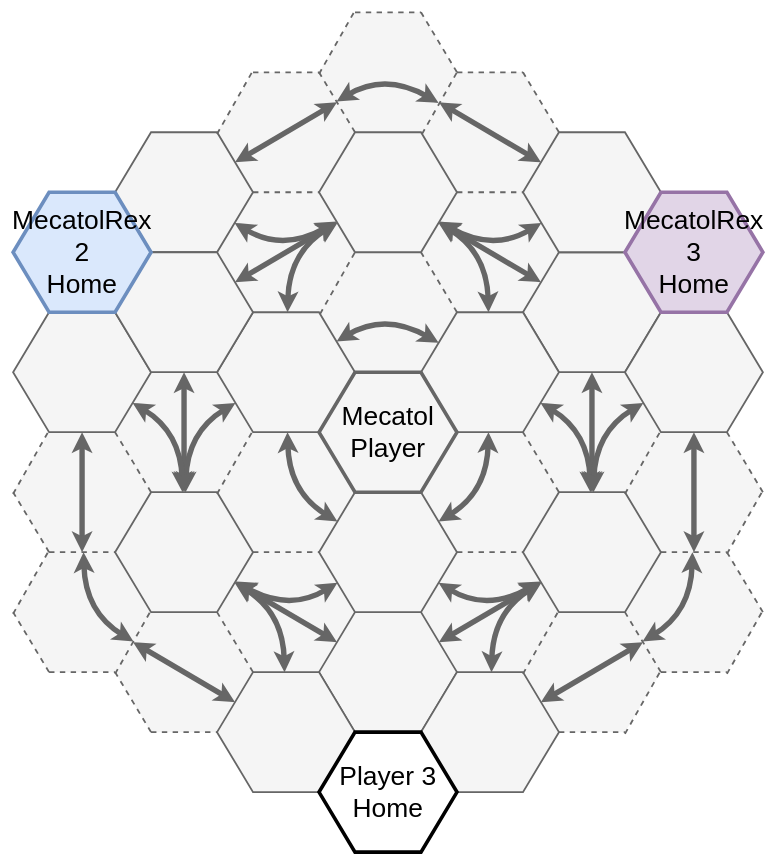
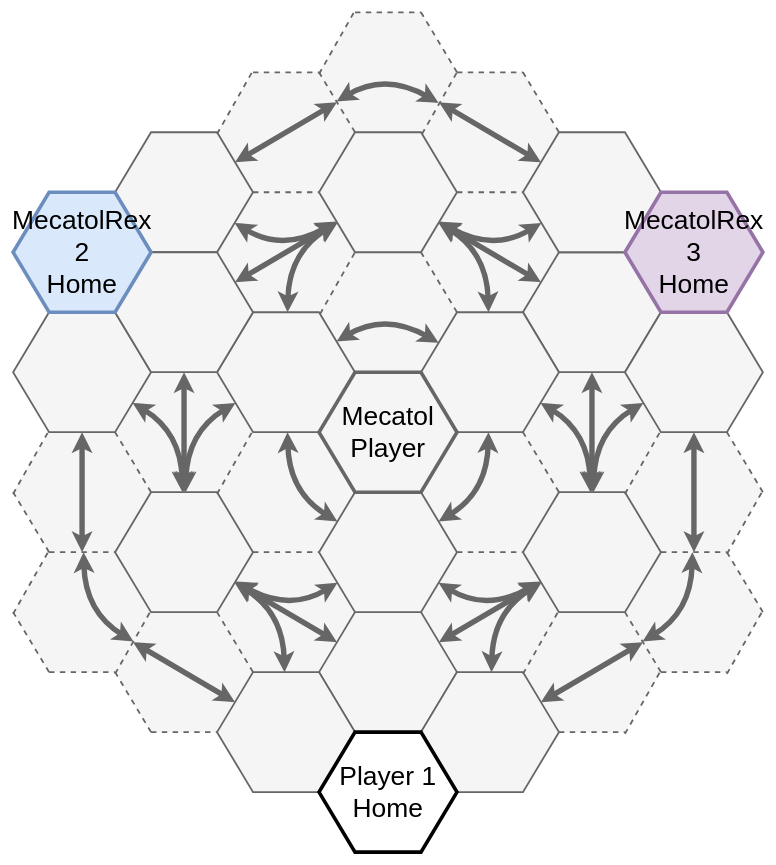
node "Player 3Home": label "Player 3Home" -> "Player 1Home"
